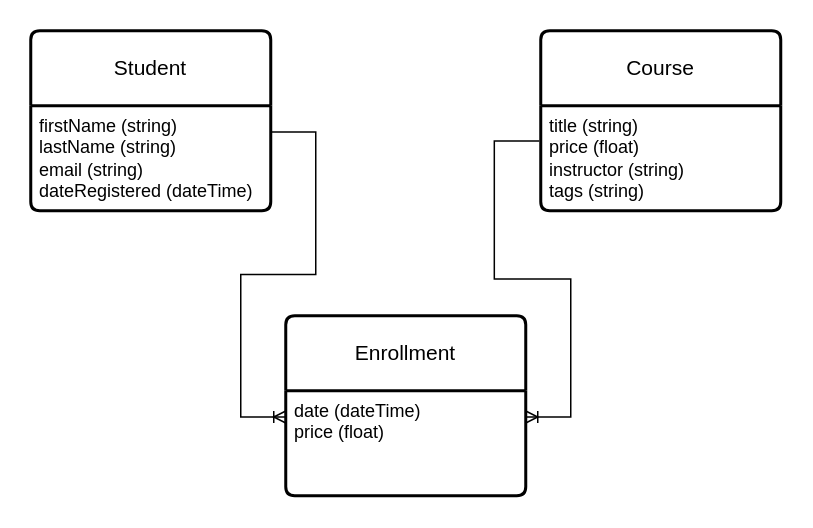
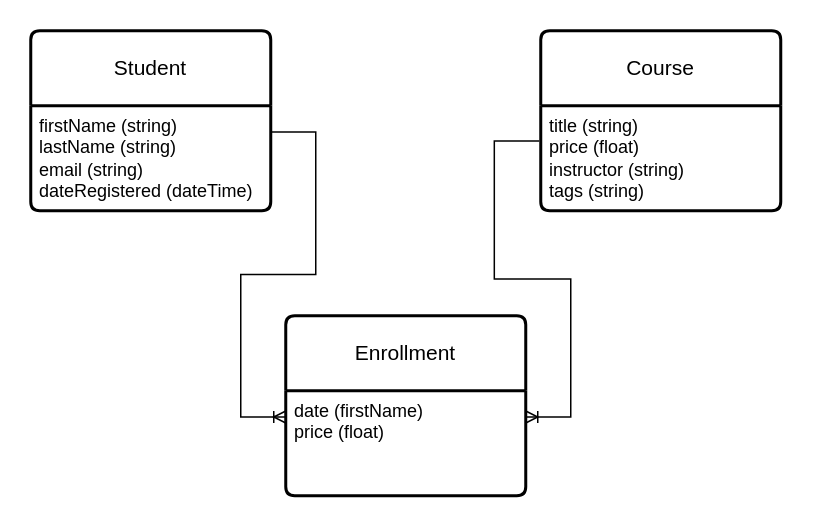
node "date (dateTime) price (float)": label "date (dateTime) price (float)" -> "date (firstName) price (float)"
